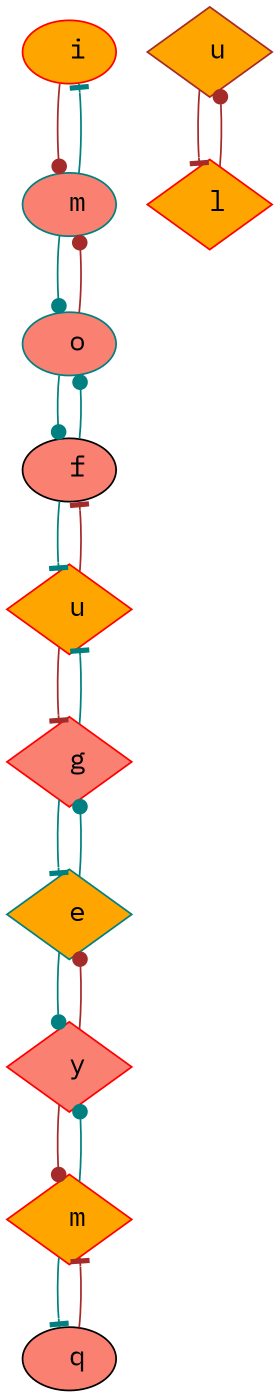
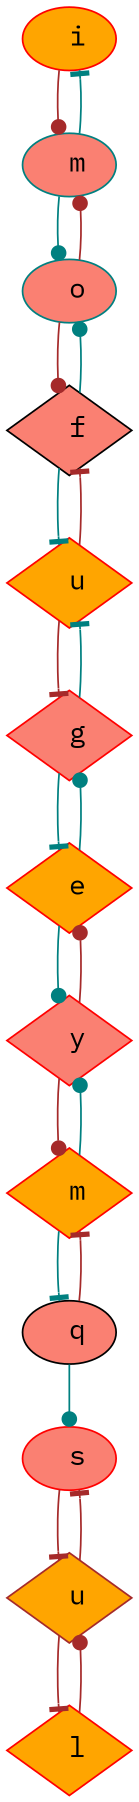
edge "o" -> "f": color teal -> brown
node "f": shape ellipse -> diamond
node "e": color teal -> red
node "s": added
